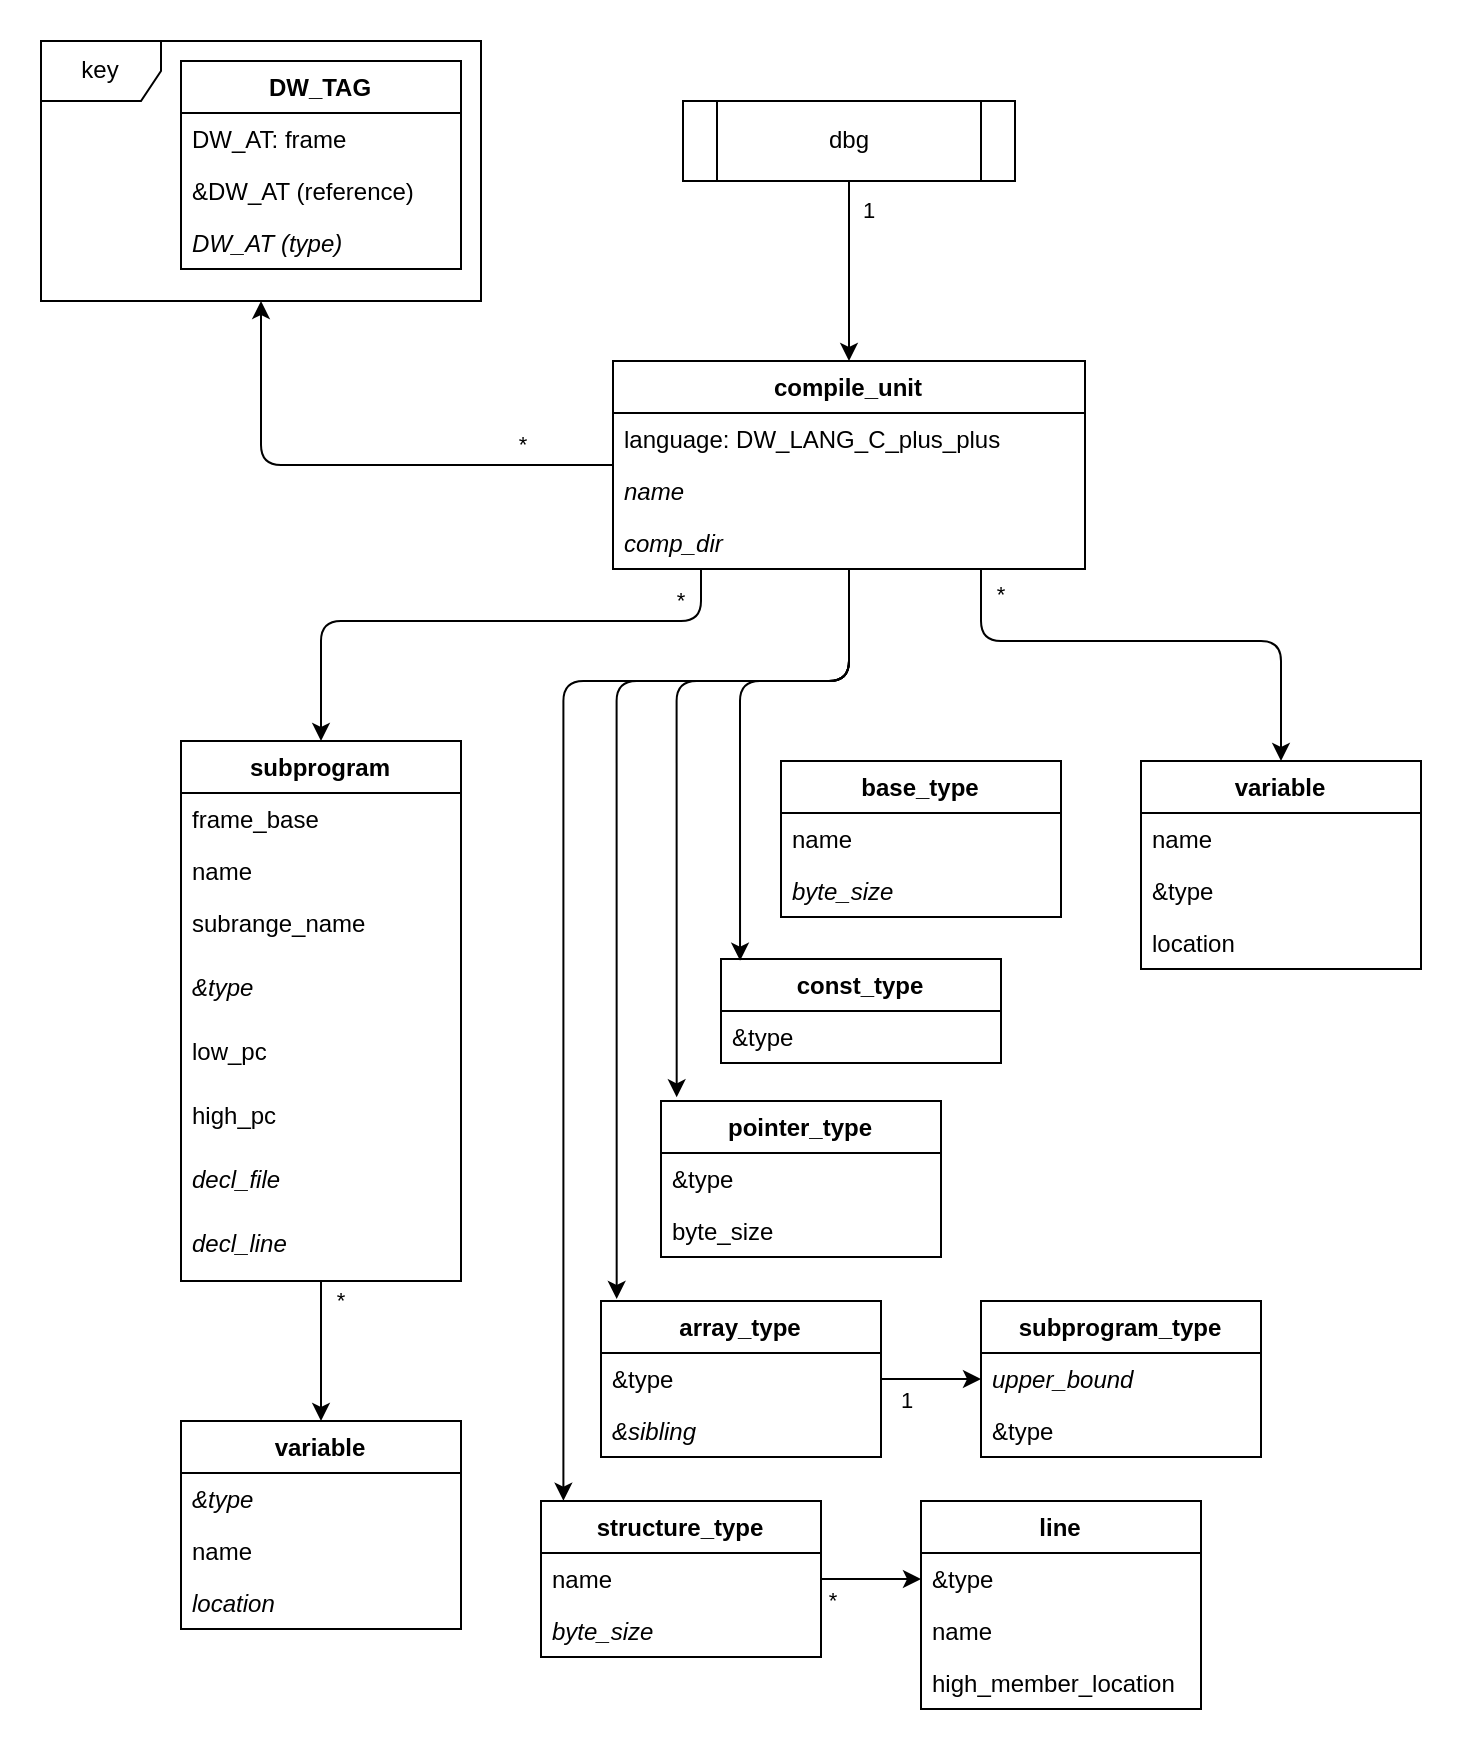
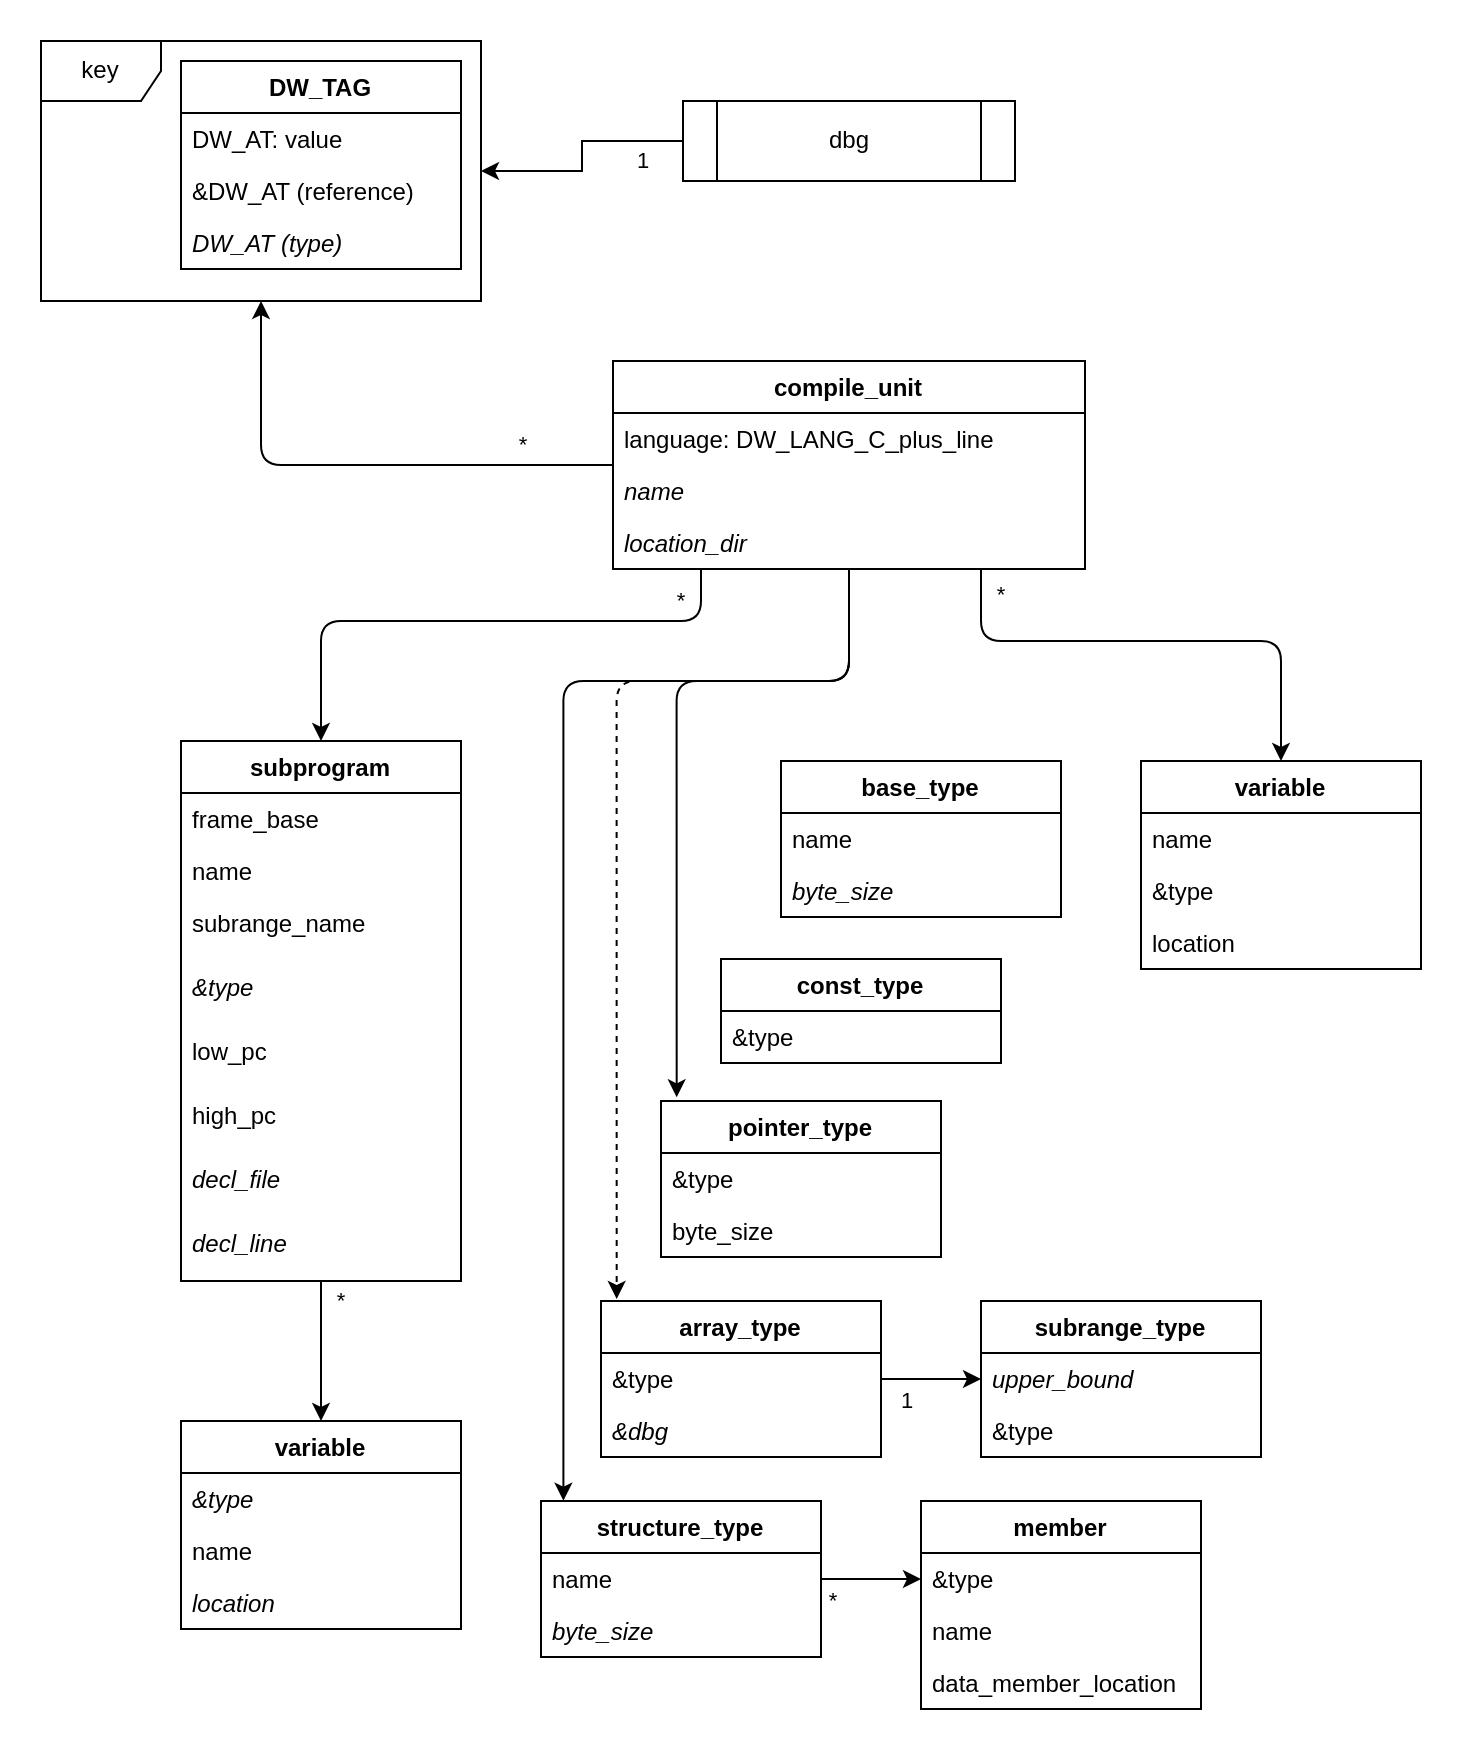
node "DW_AT: frame": label "DW_AT: frame" -> "DW_AT: value"
edge "dbg" -> "compile_unit": now "dbg" -> "key"
node "language: DW_LANG_C_plus_plus": label "language: DW_LANG_C_plus_plus" -> "language: DW_LANG_C_plus_line"
node "comp_dir": label "comp_dir" -> "location_dir"
edge "compile_unit" -> "const_type": removed
edge "compile_unit" -> "array_type": style solid -> dashed
node "subprogram_type": label "subprogram_type" -> "subrange_type"
node "&sibling": label "&sibling" -> "&dbg"
node "line": label "line" -> "member"
node "high_member_location": label "high_member_location" -> "data_member_location"
